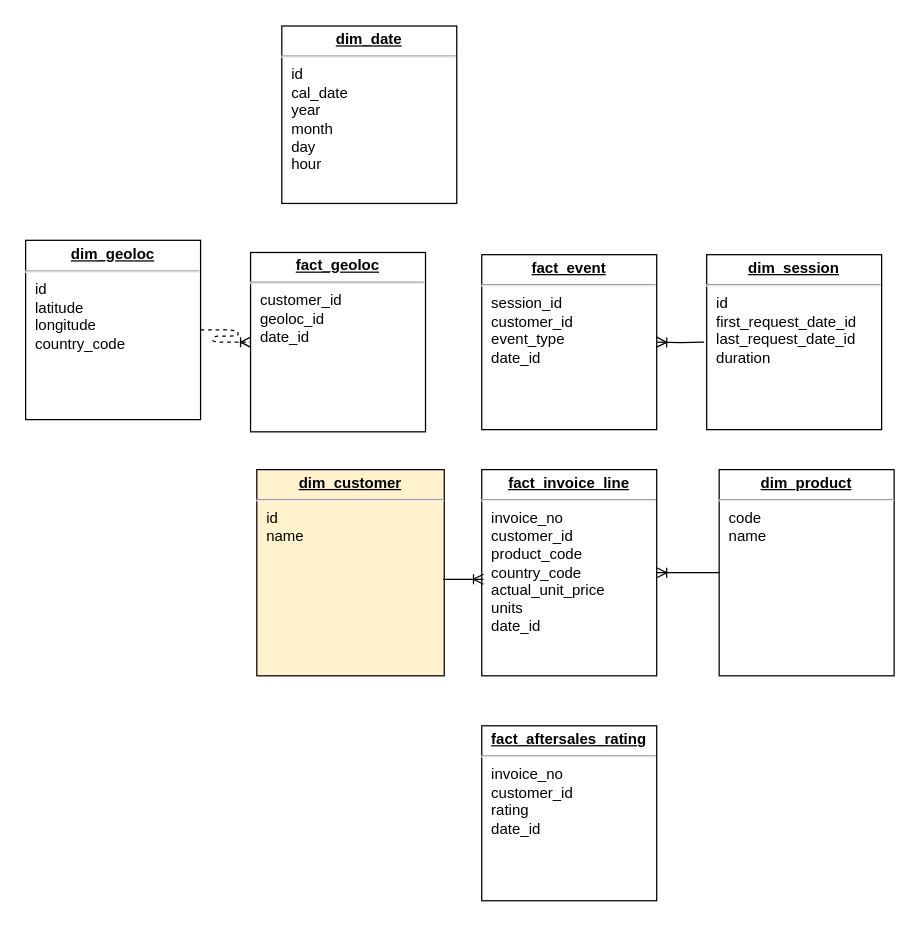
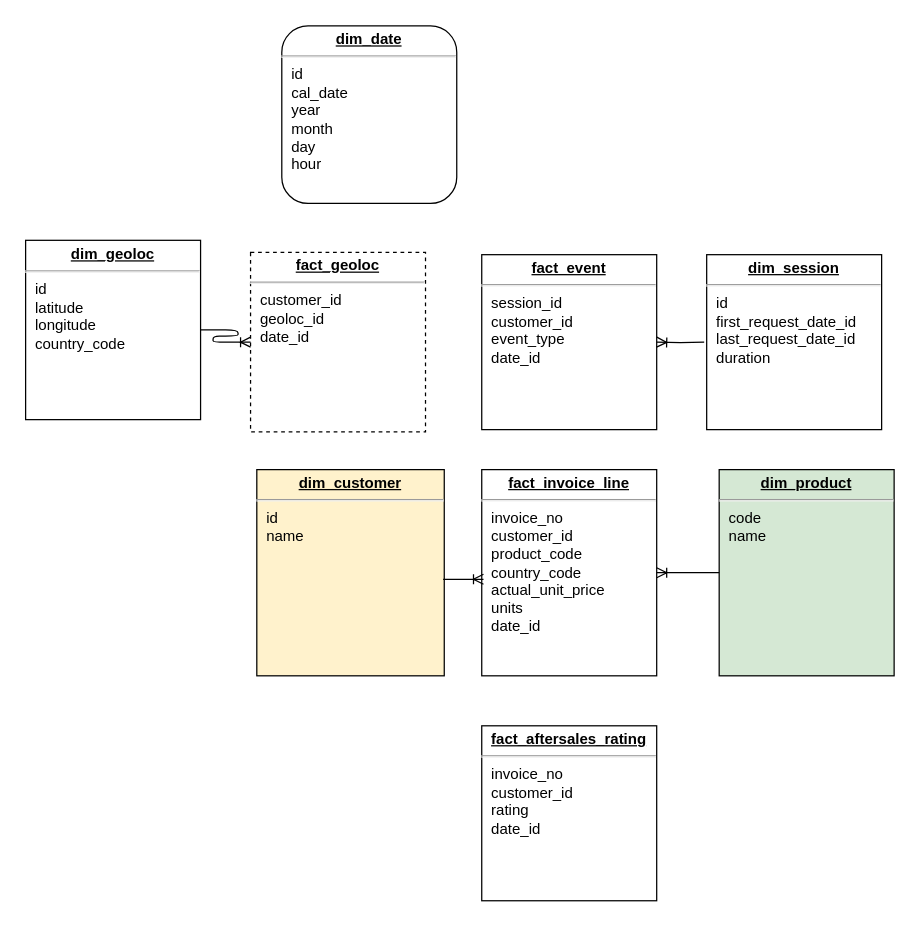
node "dim_date id cal_date year month day hour": shape rectangle -> rounded rectangle
edge "dim_geoloc id latitude longitude country_code" -> "fact_geoloc customer_id geoloc_id date_id": style dashed -> solid
node "fact_geoloc customer_id geoloc_id date_id": style solid -> dashed
node "dim_product code name": fillcolor #ffffff -> #d5e8d4
